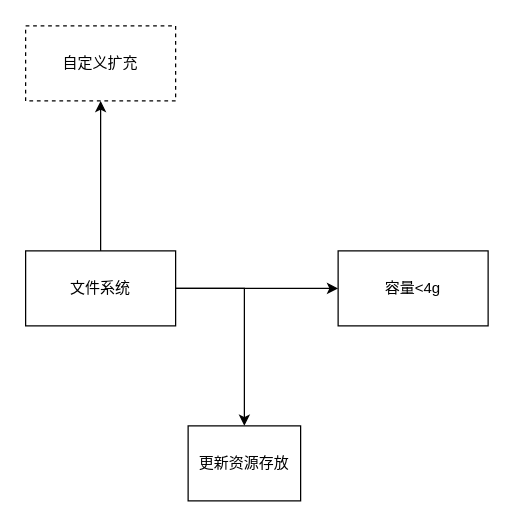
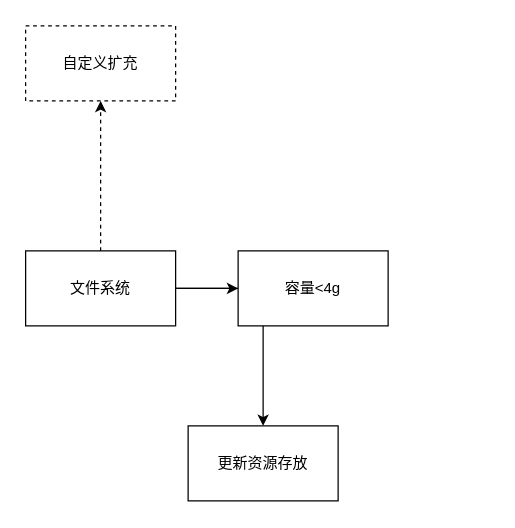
edge "文件系统" -> "自定义扩充": style solid -> dashed
node "容量<4g": moved (413, 288) -> (313, 288)
node "更新资源存放": size 113x75 -> 150x75
